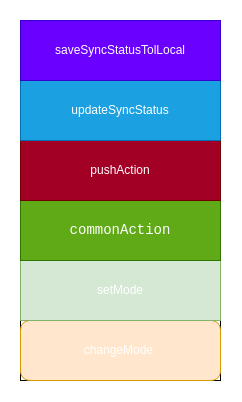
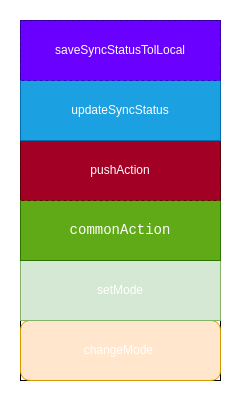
node "saveSyncStatusTolLocal": style solid -> dashed
node "pushAction": style solid -> dashed
